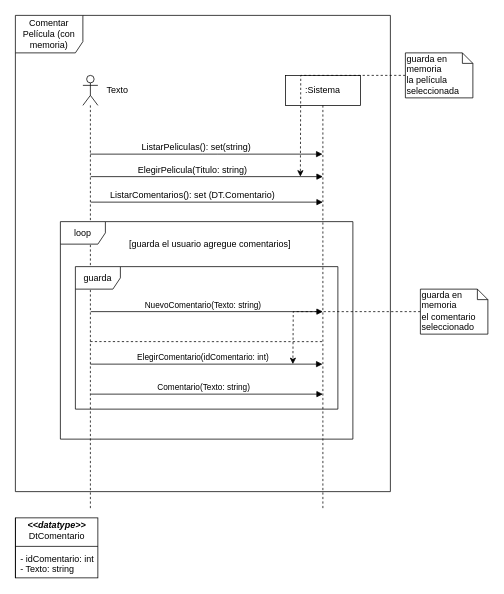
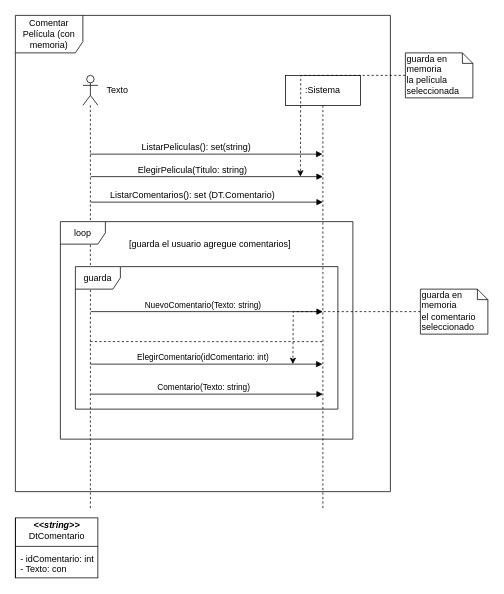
node "<<datatype>>": label "<<datatype>>" -> "<<string>>"
node "- idComentario: int - Texto: string": label "- idComentario: int - Texto: string" -> "- idComentario: int - Texto: con"
